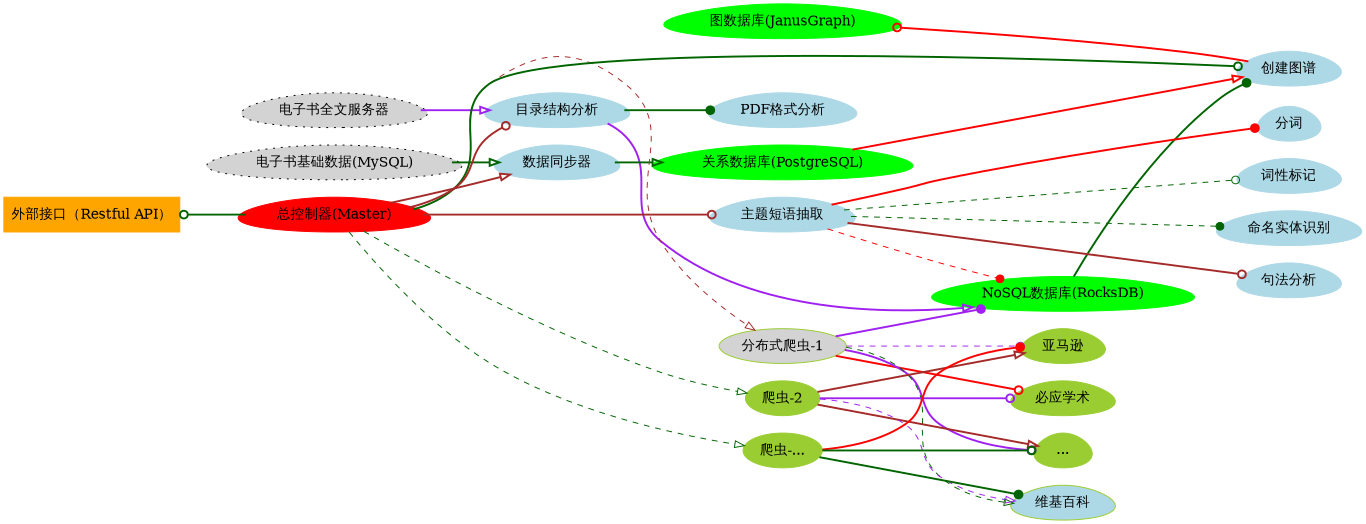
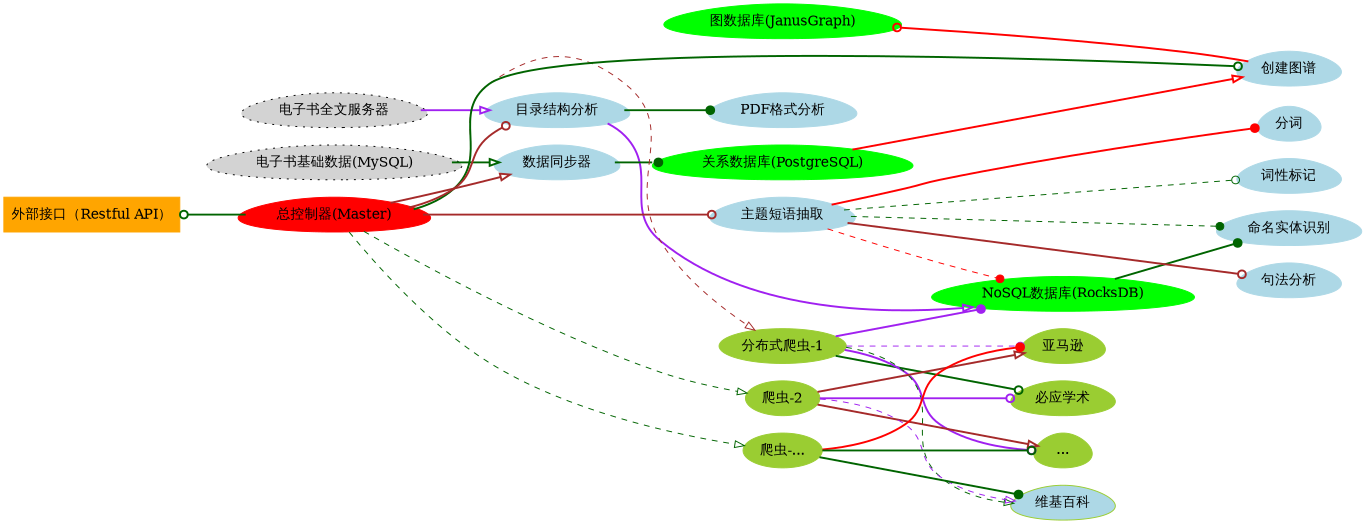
edge "数据同步器" -> "关系数据库(PostgreSQL)": arrowhead onormal -> dot
edge "NoSQL数据库(RocksDB)" -> "创建图谱": now "NoSQL数据库(RocksDB)" -> "命名实体识别"
node "分布式爬虫-1": fillcolor lightgrey -> yellowgreen
edge "分布式爬虫-1" -> "必应学术": color red -> darkgreen
